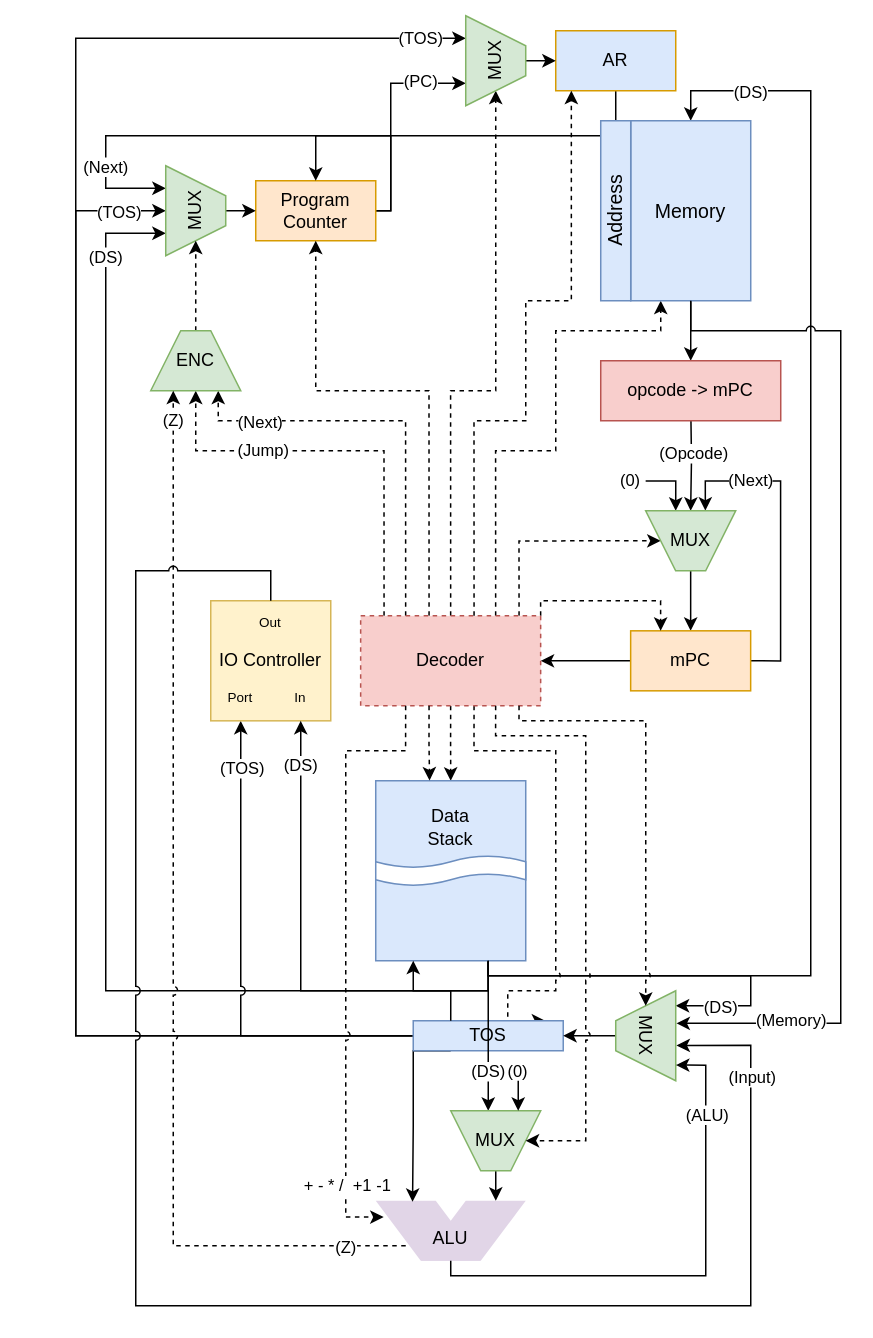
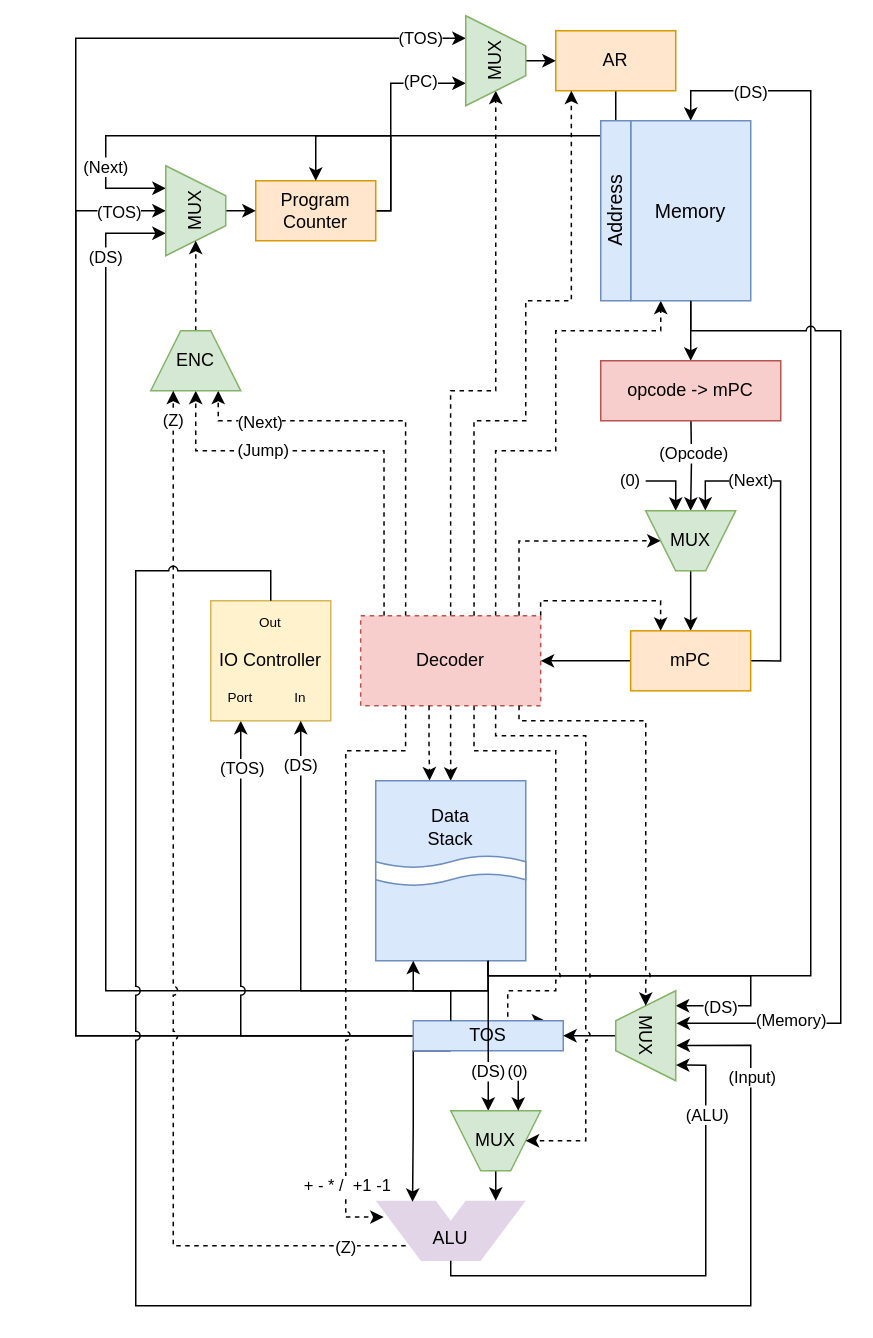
node "AR": fillcolor #dae8fc -> #ffe6cc
edge "Decoder" -> "Program Counter": removed
